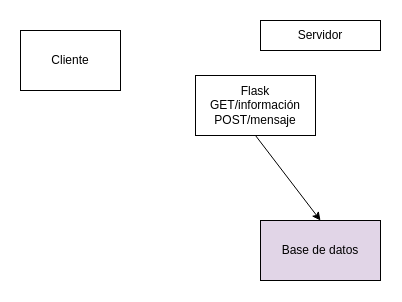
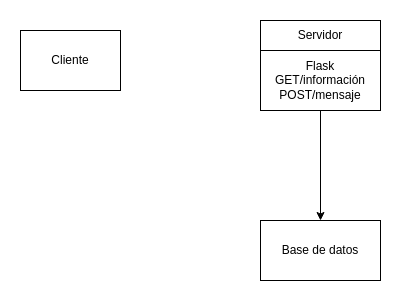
node "Flask GET/información POST/mensaje": moved (256, 106) -> (321, 81)
node "Base de datos": fillcolor #e1d5e7 -> #ffffff
